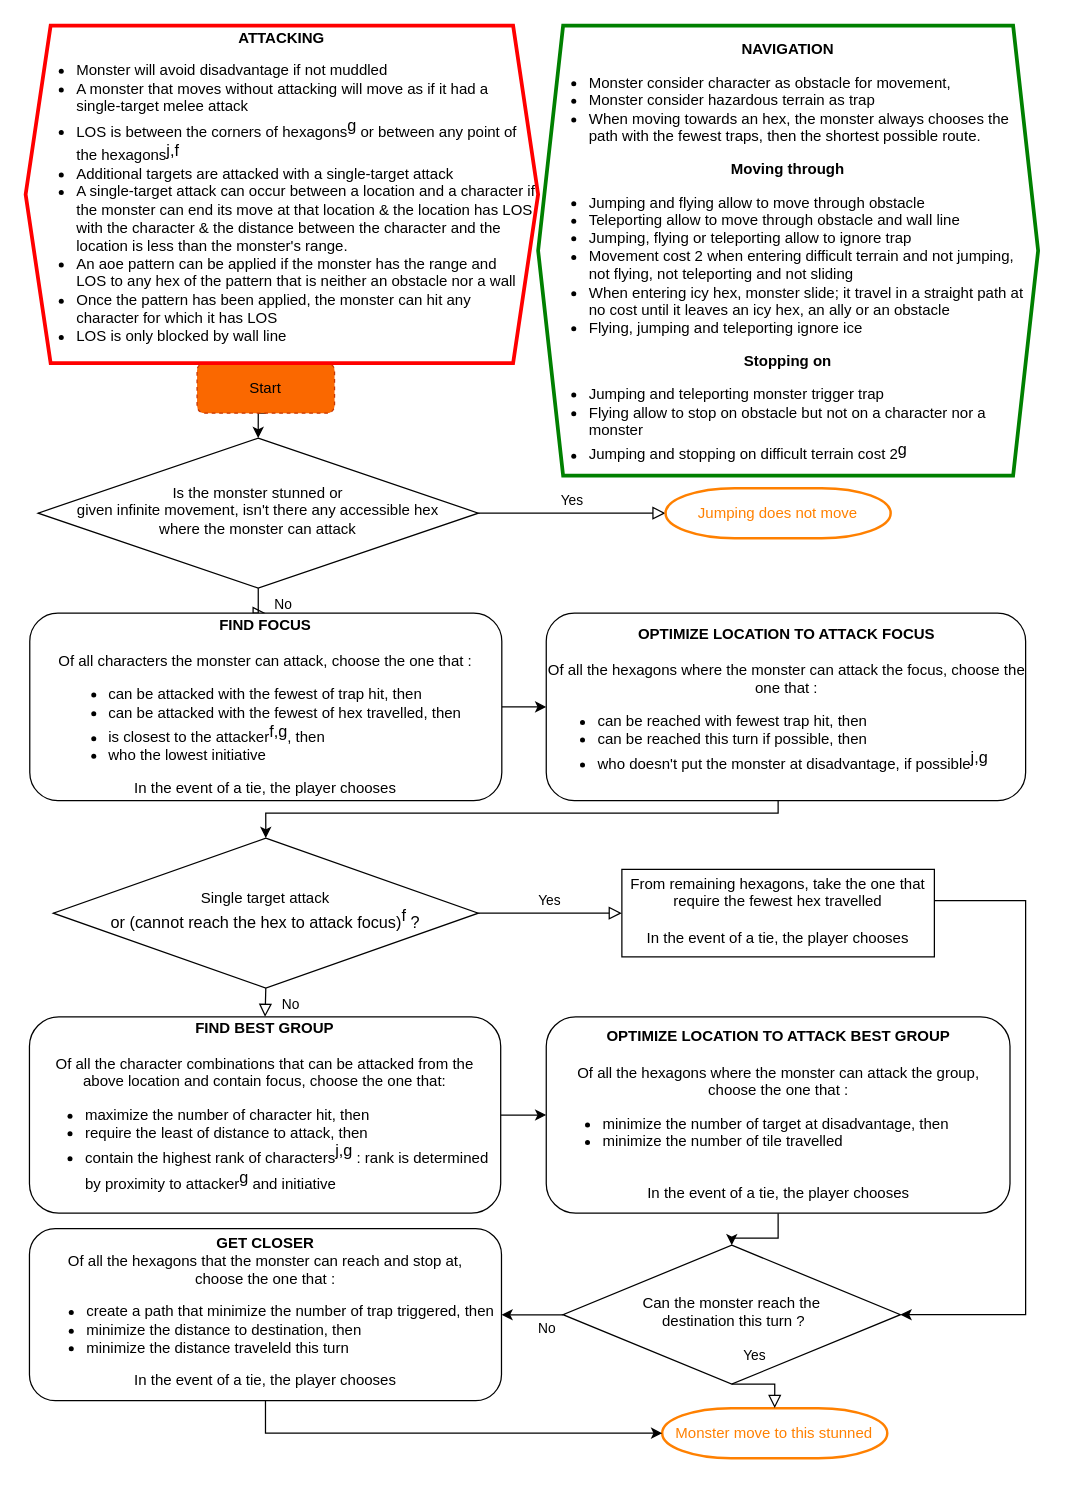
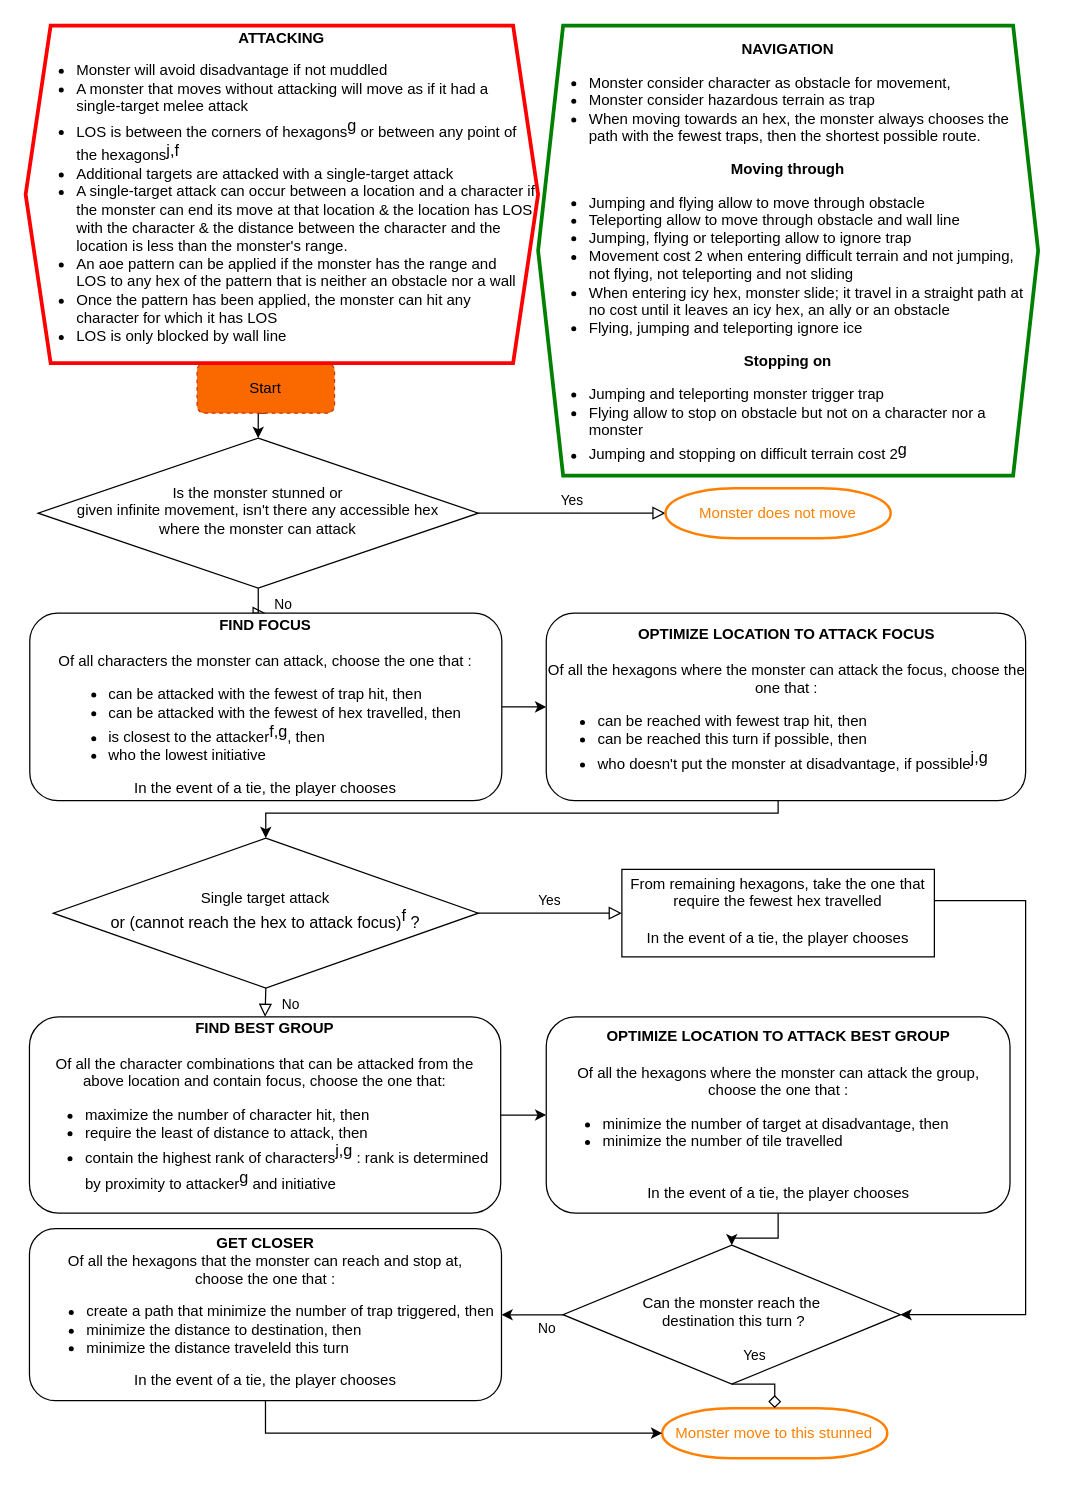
node "Jumping does not move": label "Jumping does not move" -> "Monster does not move"
edge "Can the monster reach the destination this turn ?" -> "Monster move to this stunned": arrowhead block -> diamond
